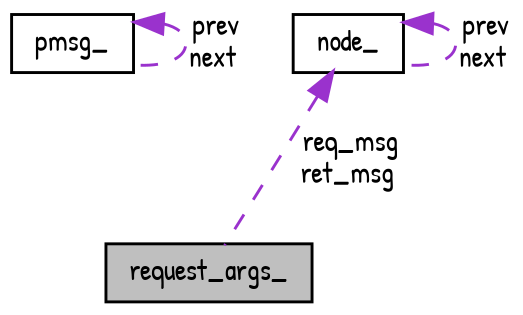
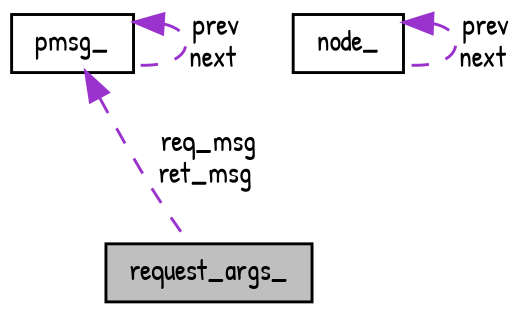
edge "request_args_" -> "node_": now "request_args_" -> "pmsg_"
